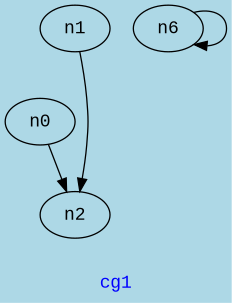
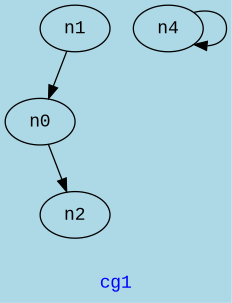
node "n6": label "n6" -> "n4"
edge "n1" -> "n2": now "n1" -> "n0"
